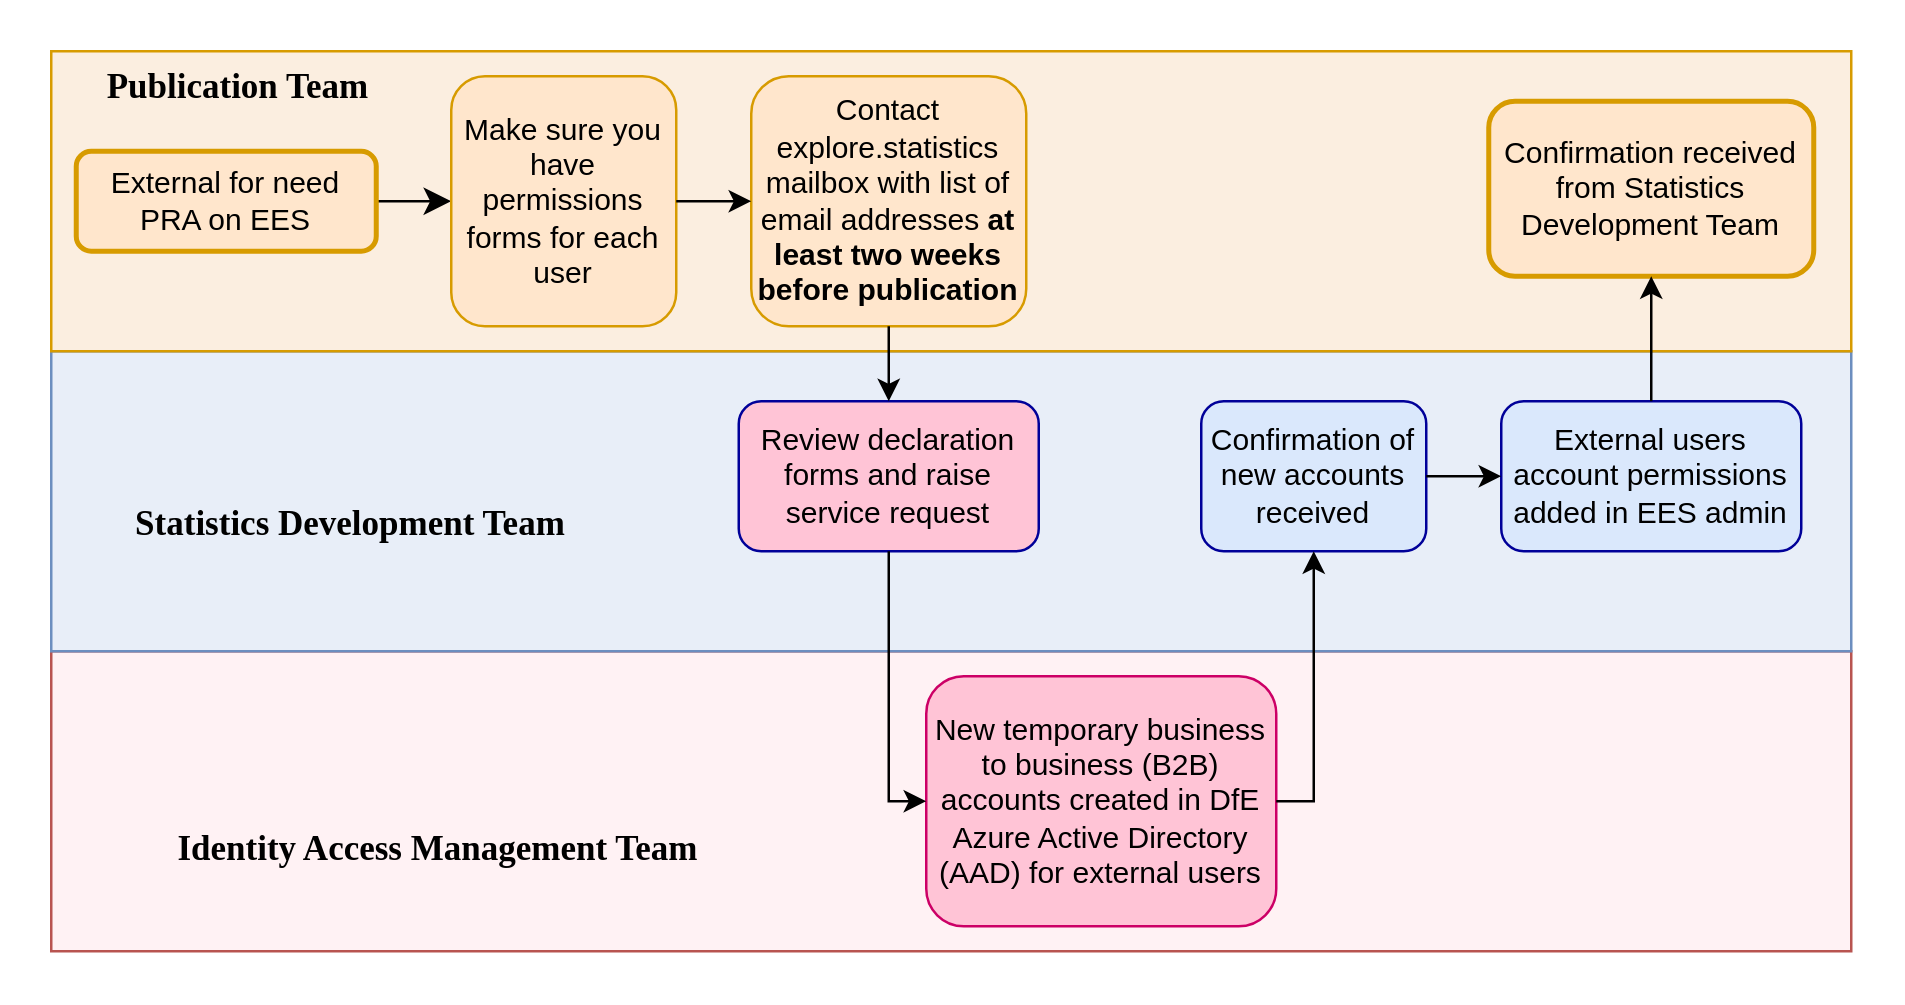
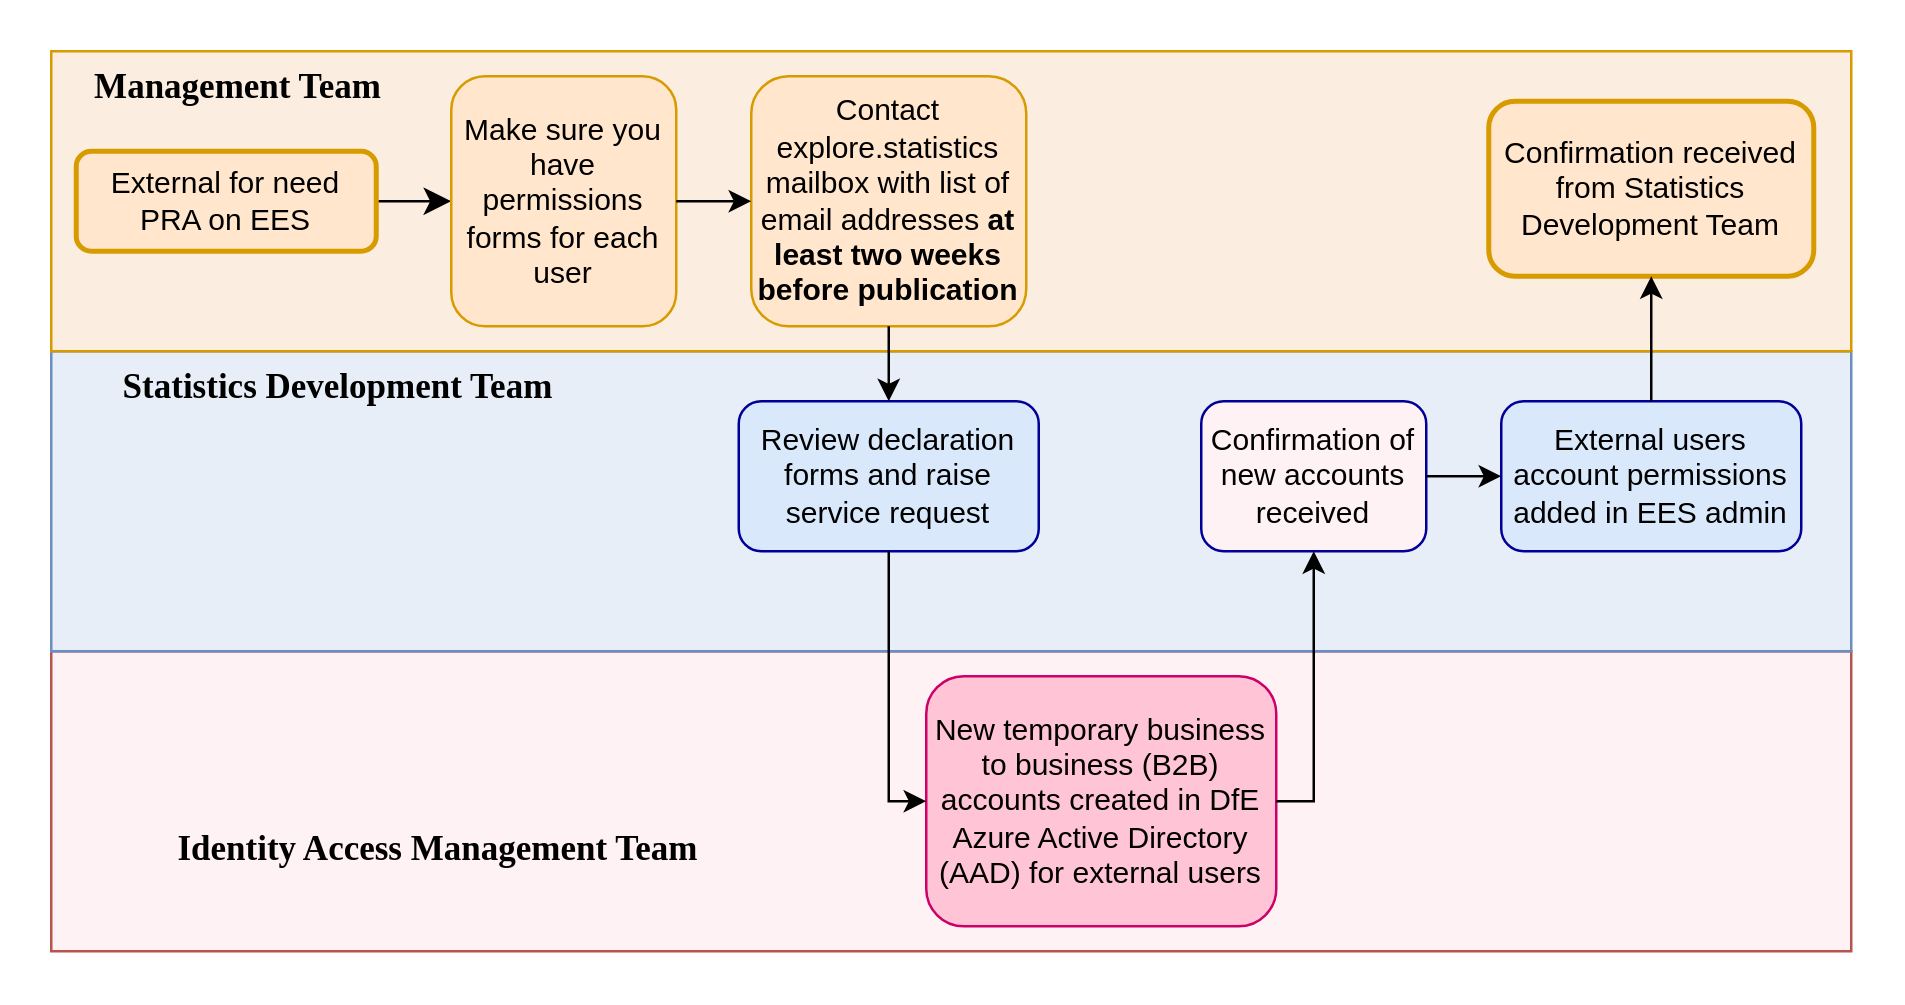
node "Publication Team": label "Publication Team" -> "Management Team"
node "Review declaration forms and raise service request": fillcolor #ffc4d6 -> #dae8fc
node "Confirmation of new accounts received": fillcolor #dae8fc -> #fff2f4
node "Statistics Development Team": moved (351, 526) -> (339, 389)
